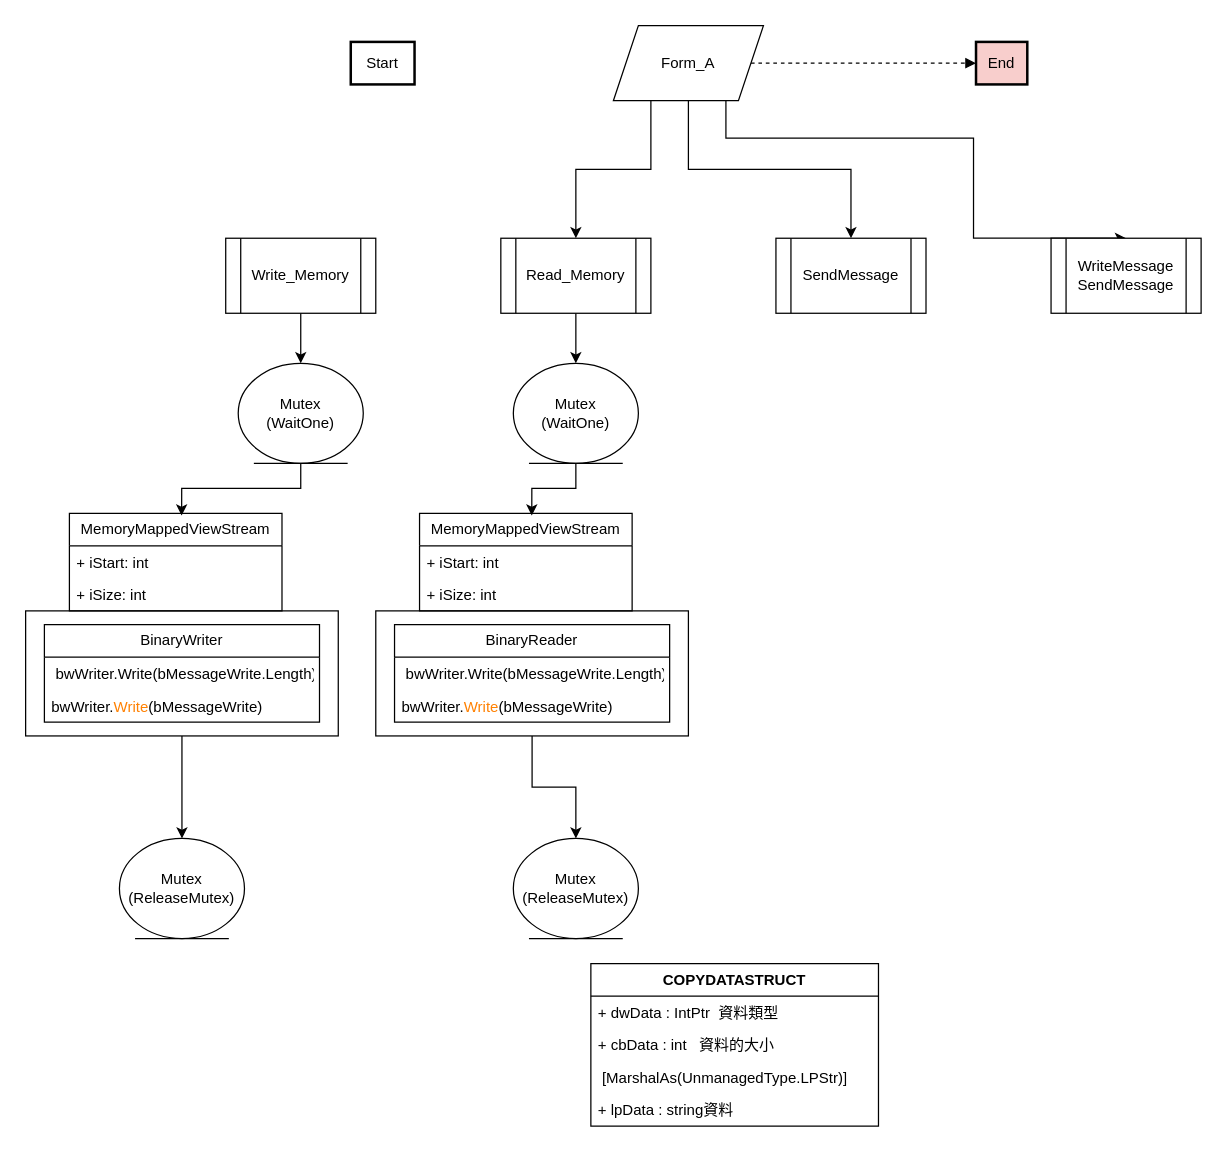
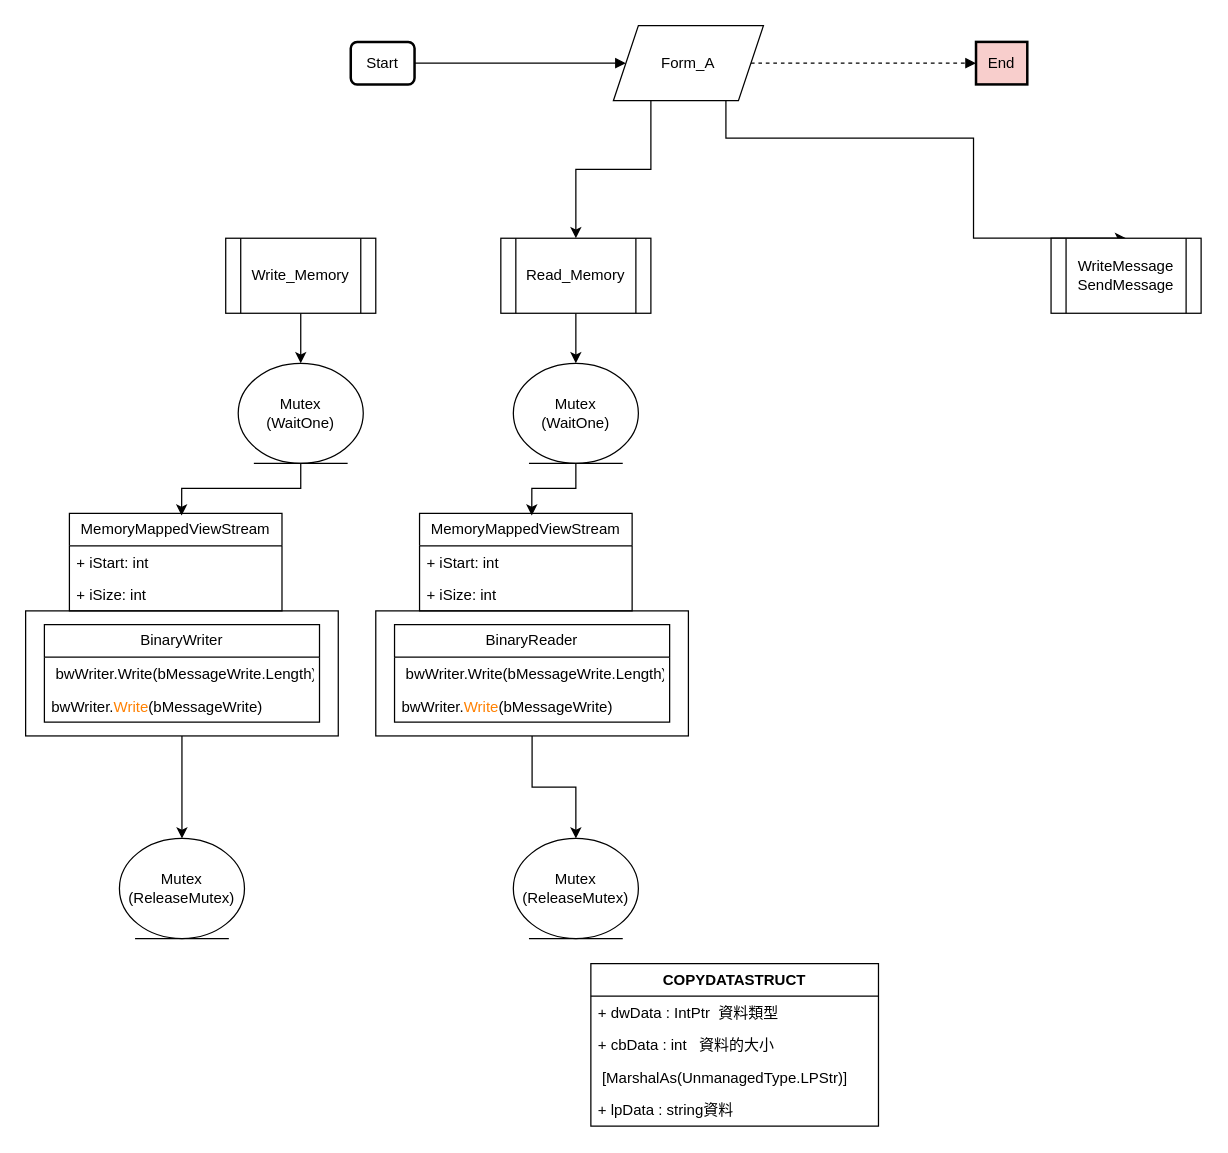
node "Start": shape rectangle -> rounded rectangle
edge "Start" -> "Form_A": added
edge "Form_A" -> "SendMessage": removed
node "SendMessage": removed
